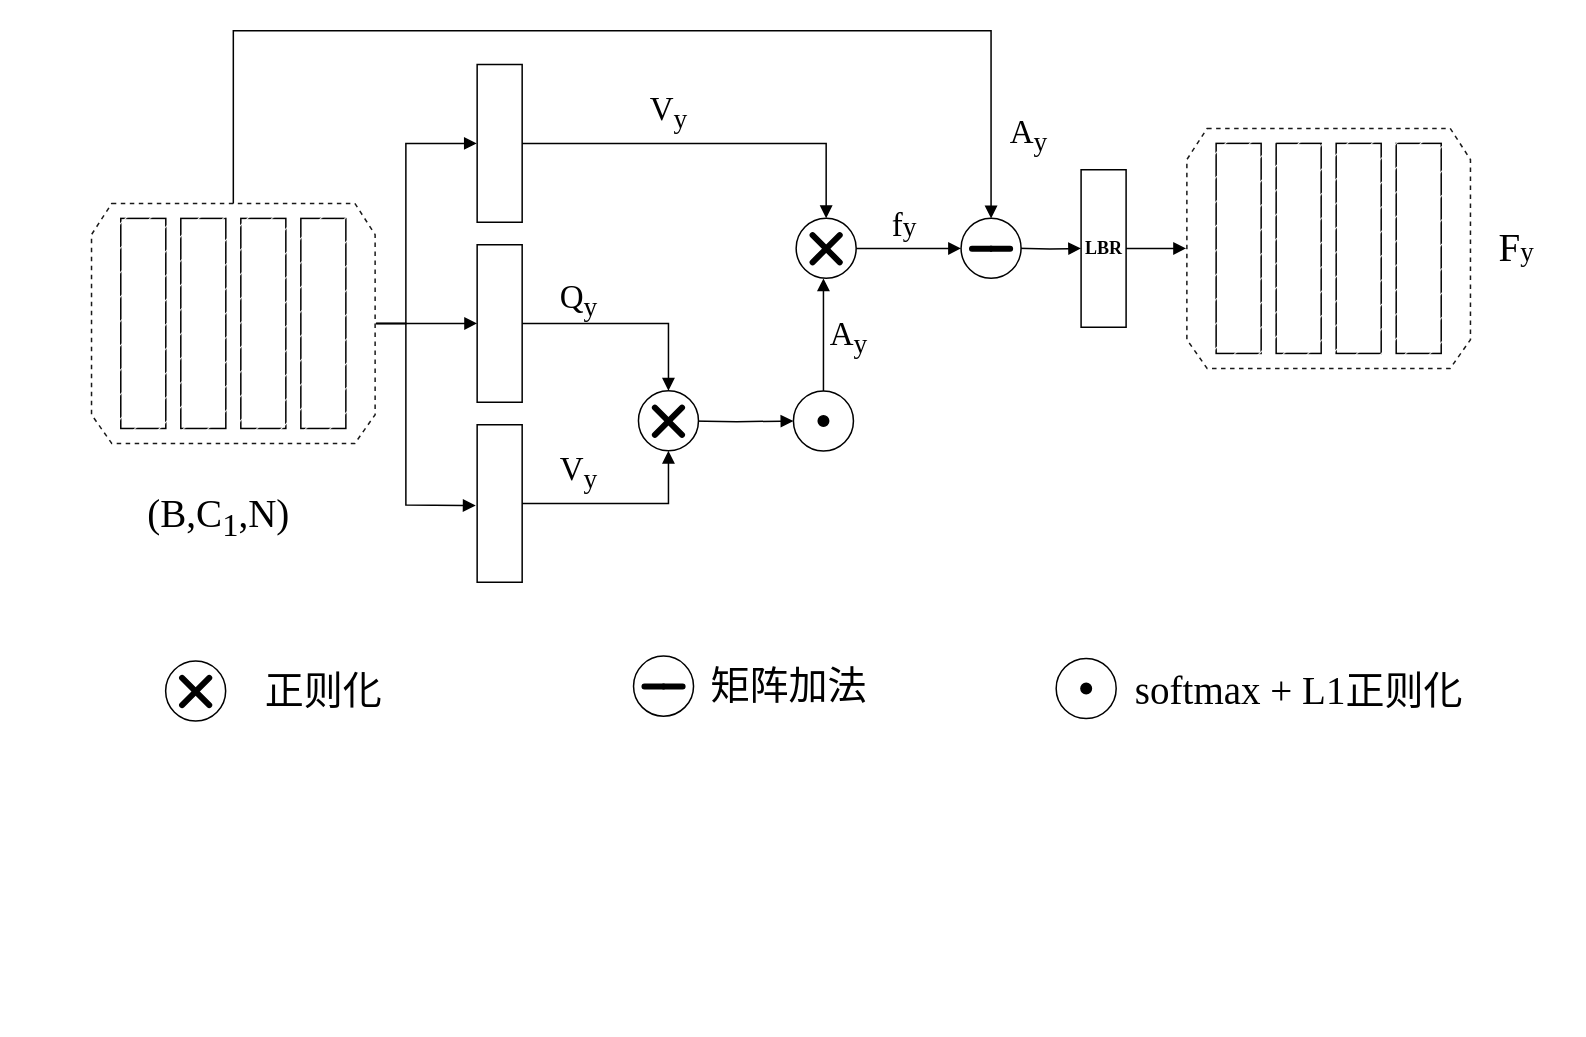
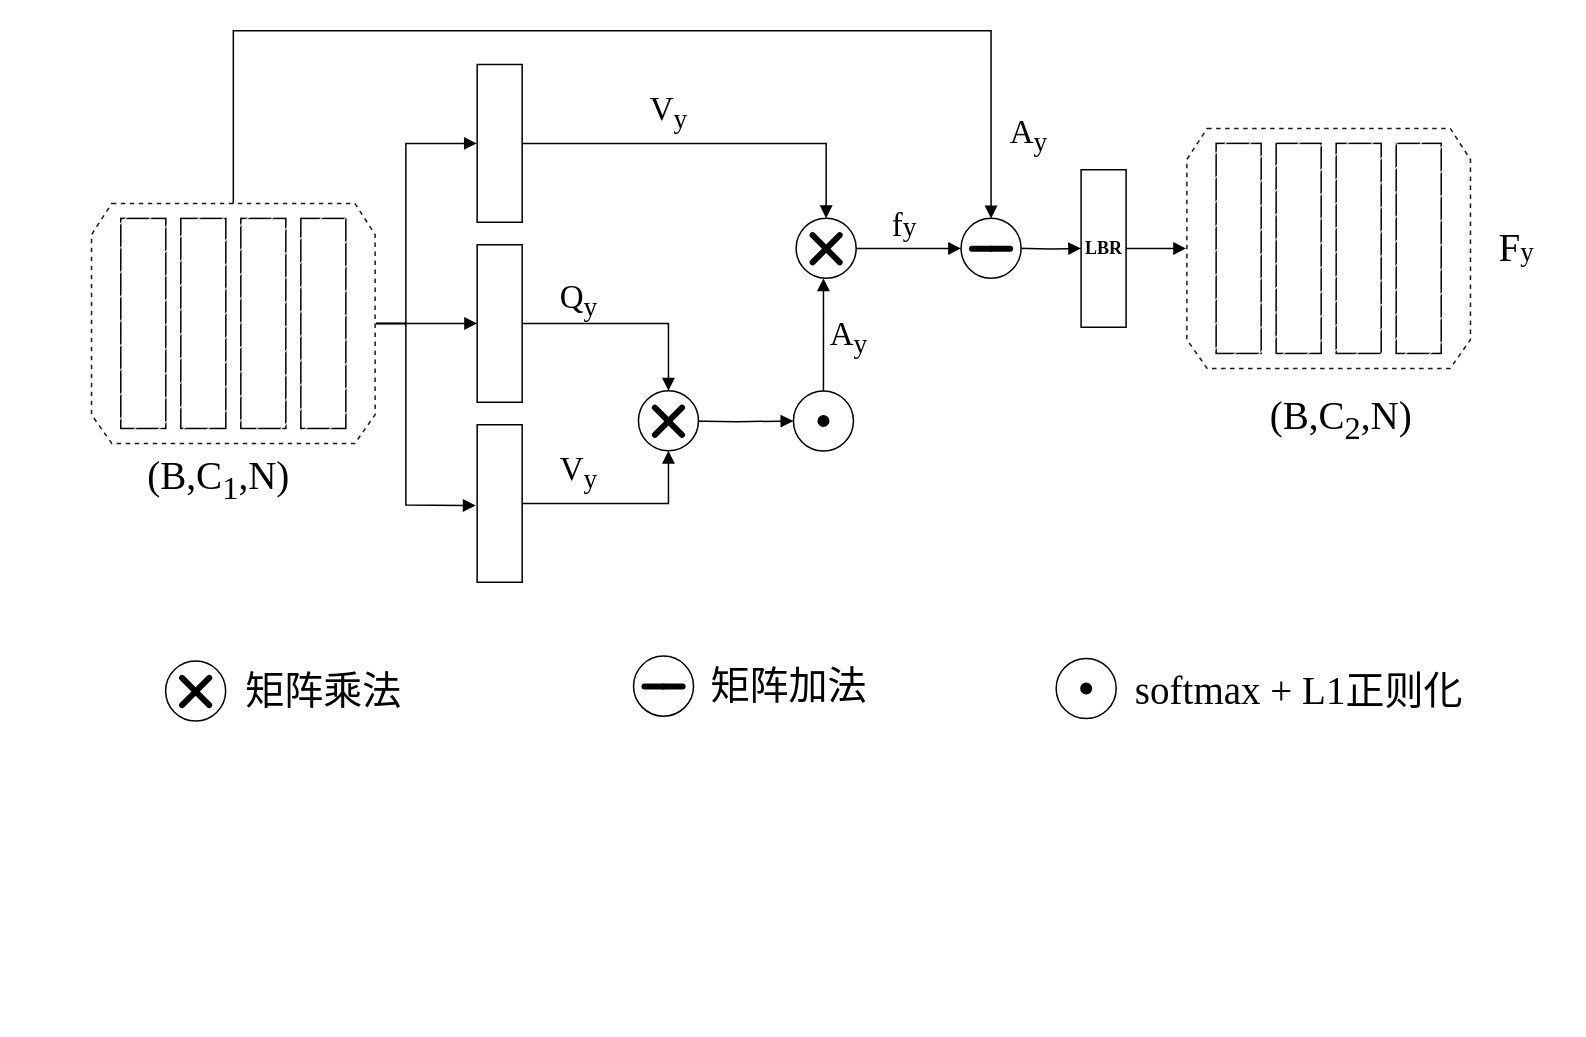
node "(B,C2,N)": added
node "(B,C1,N)": moved (218, 518) -> (218, 481)
node "正则化": label "正则化" -> "矩阵乘法"
